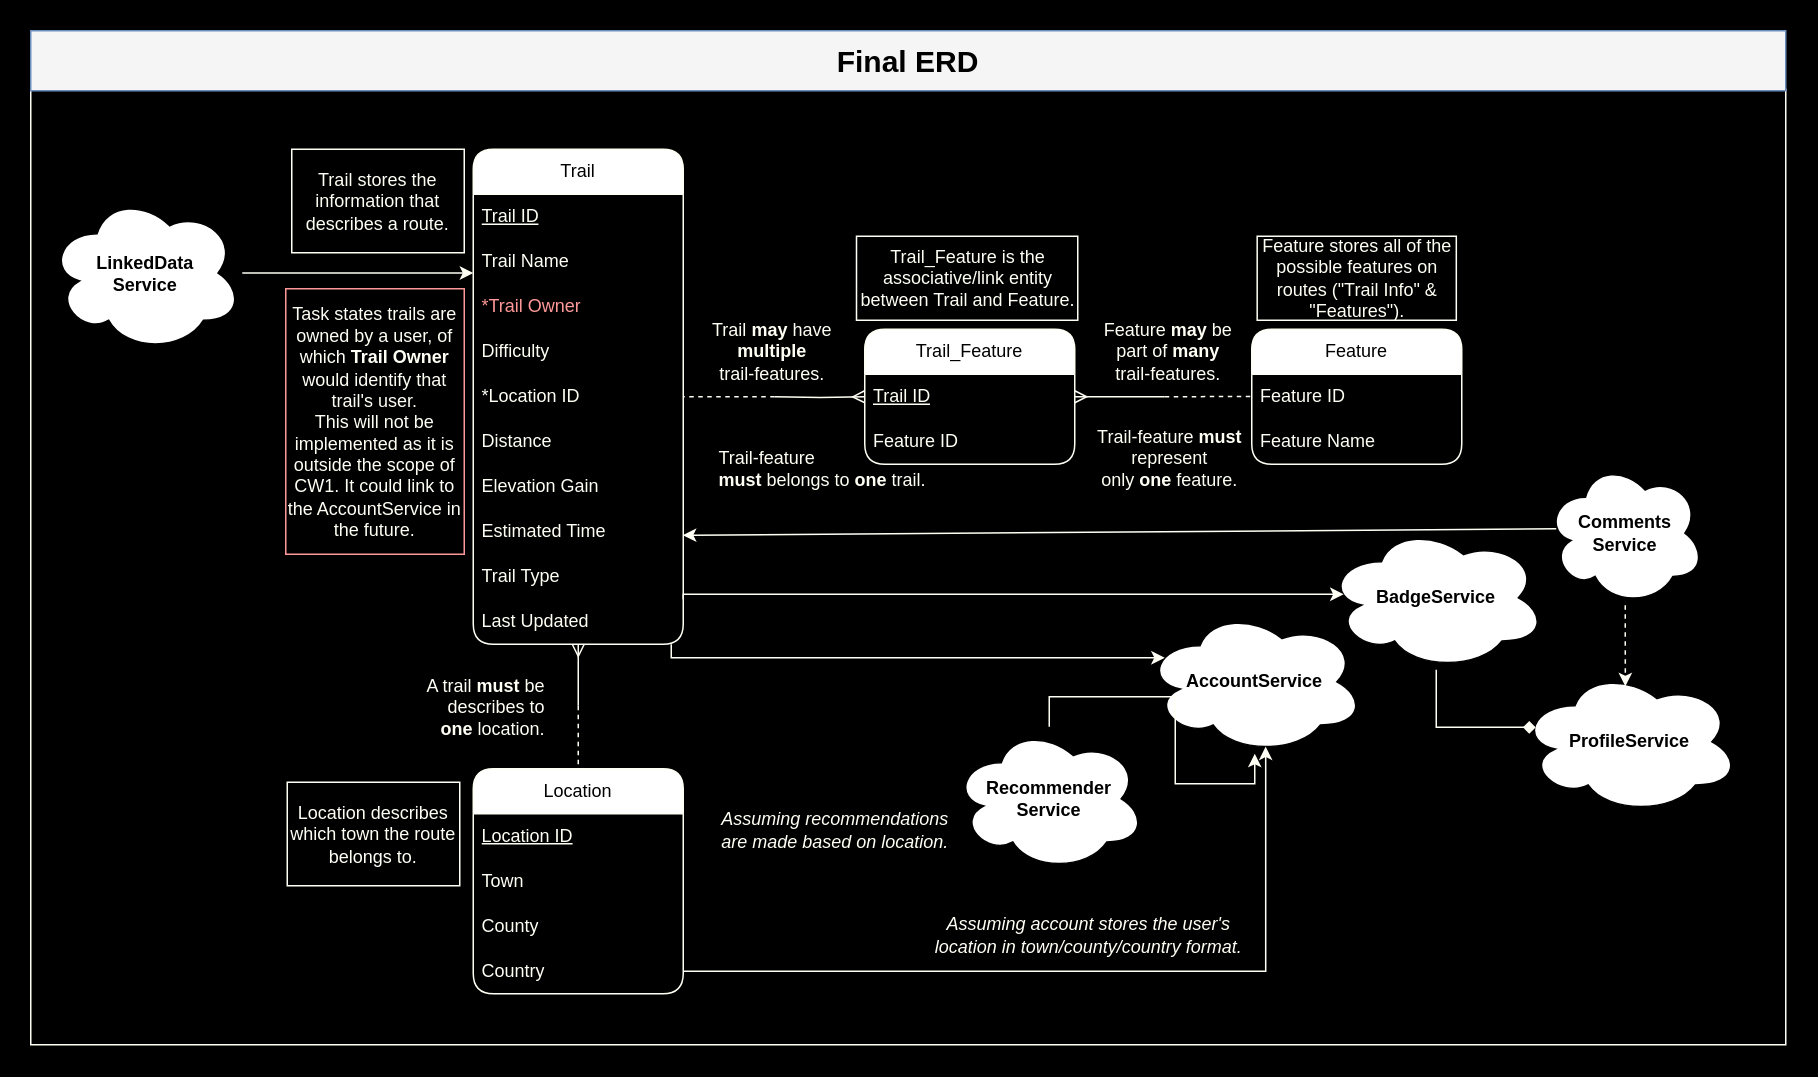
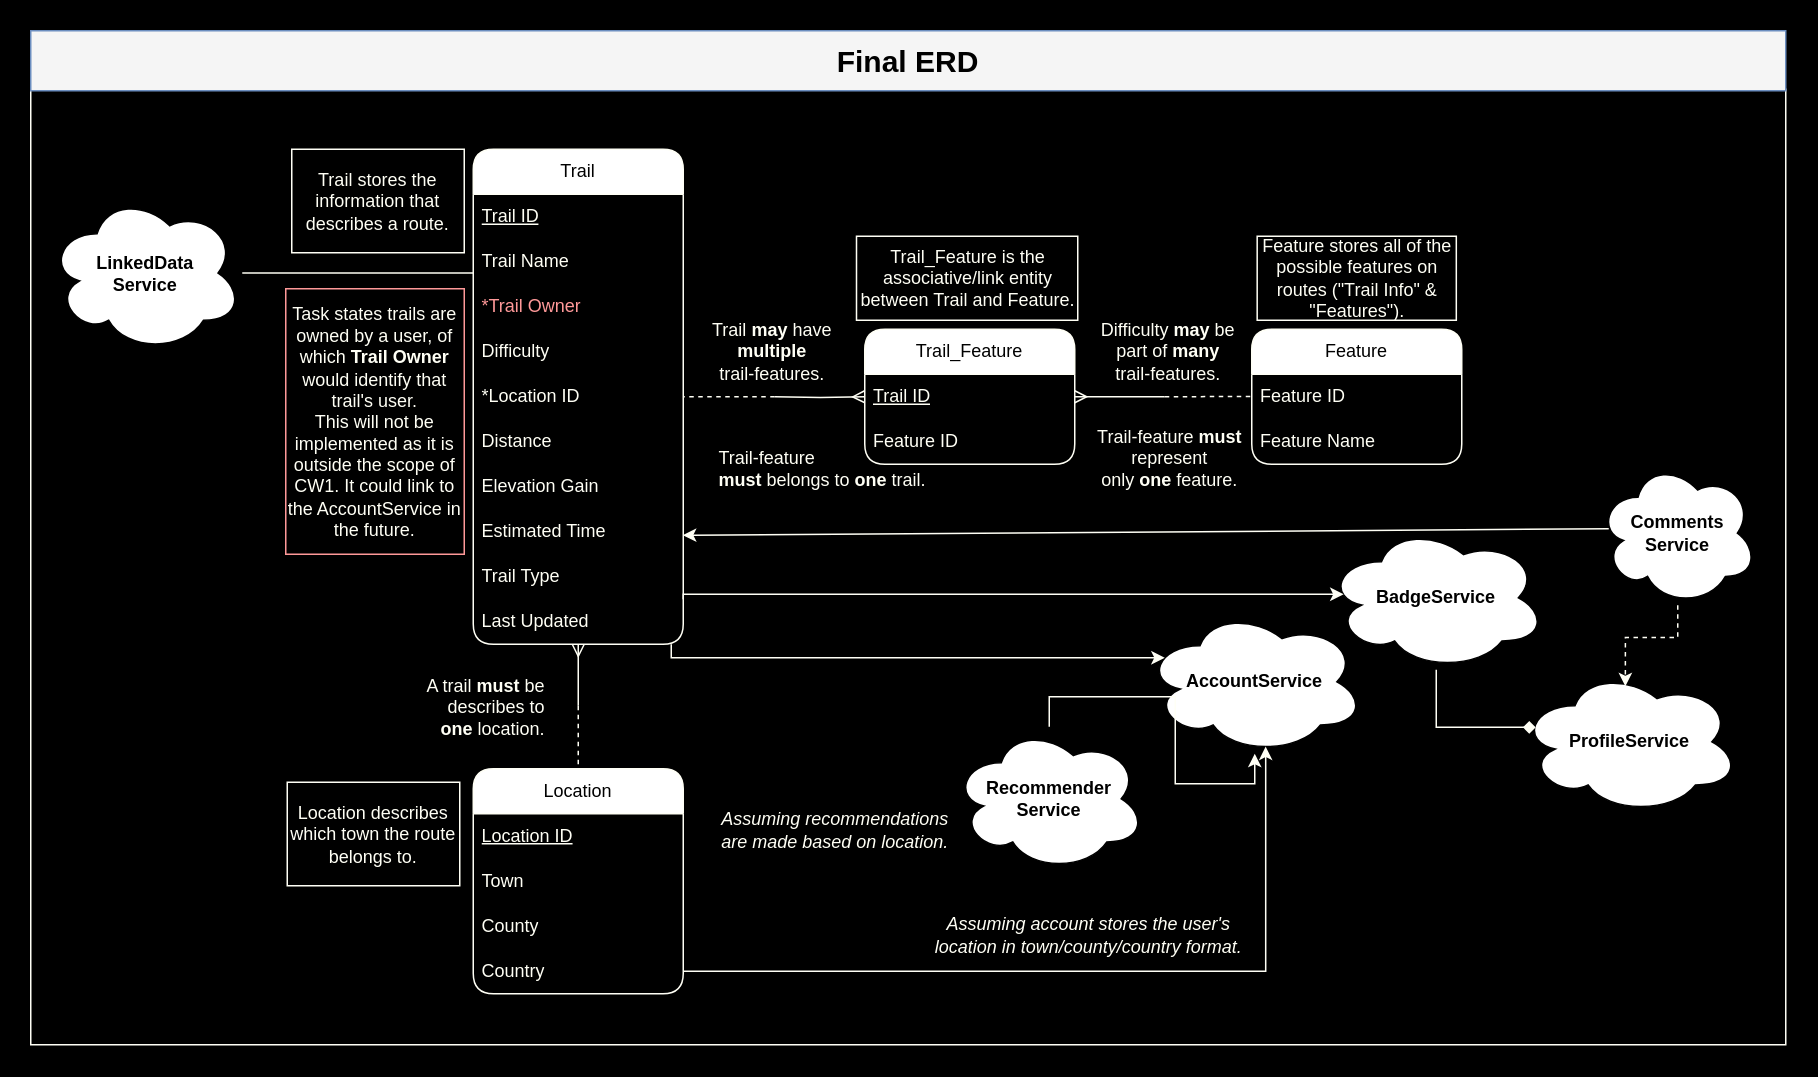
edge "LinkedData Service" -> "Trail": arrowhead classic -> none
node "Feature may be part of many trail-features.": label "Feature may be part of many trail-features." -> "Difficulty may be part of many trail-features."
node "Comments Service": moved (1625, 533) -> (1678, 533)
